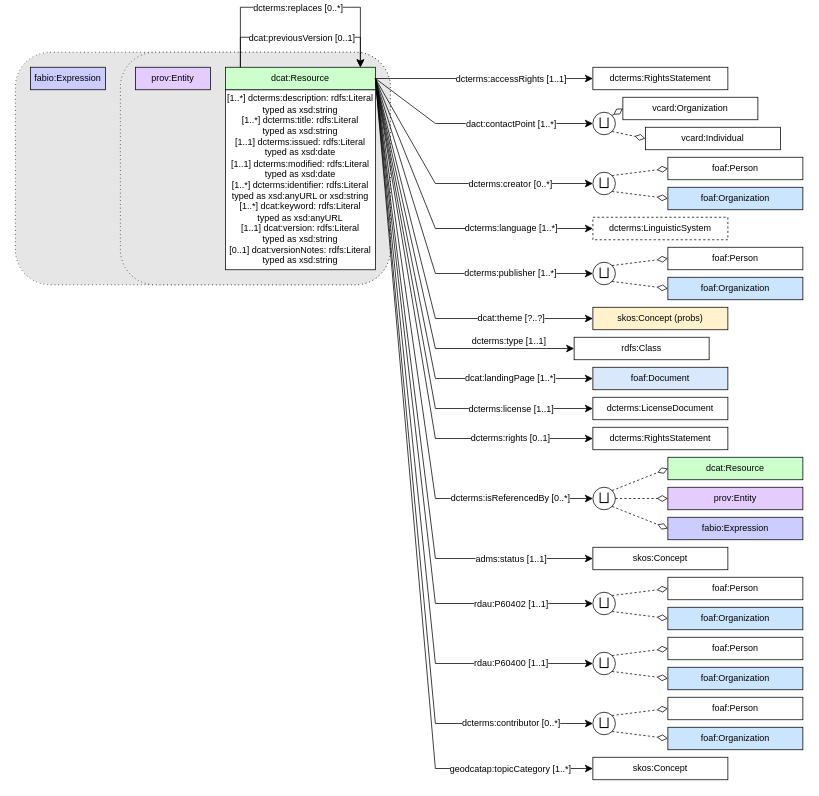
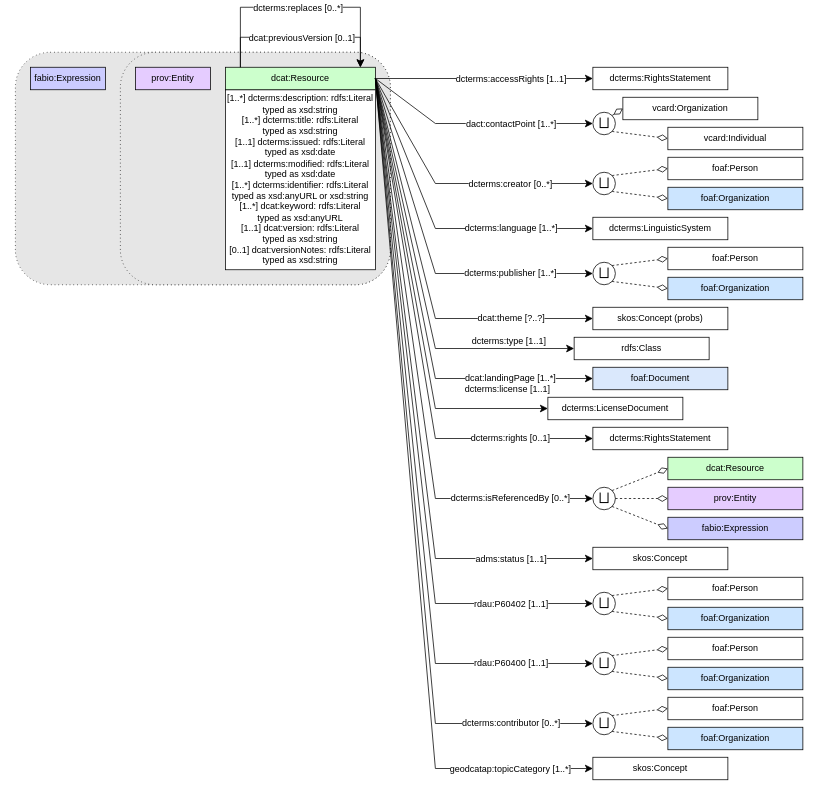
node "vcard:Individual": moved (713, 138) -> (735, 138)
node "dcterms:LinguisticSystem": style dashed -> solid
node "skos:Concept (probs)": fillcolor #fff2cc -> #ffffff
node "dcterms:LicenseDocument": moved (660, 408) -> (615, 408)
